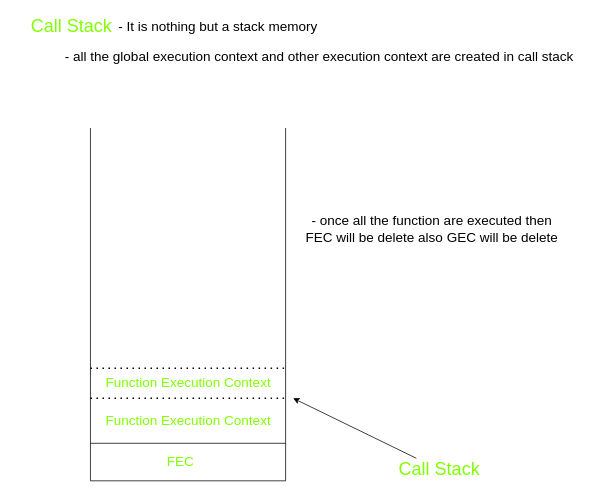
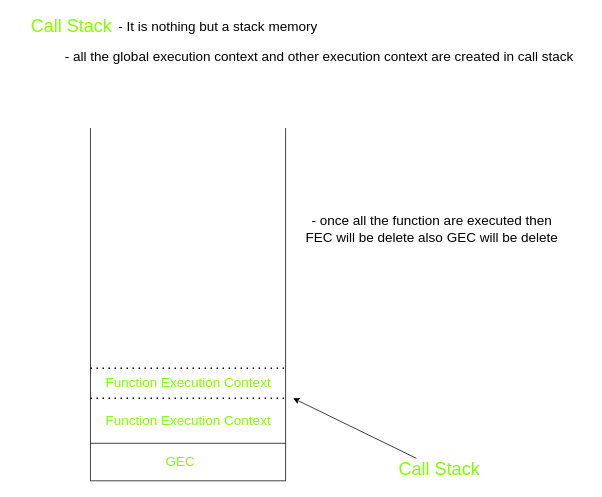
node "FEC": label "FEC" -> "GEC"
